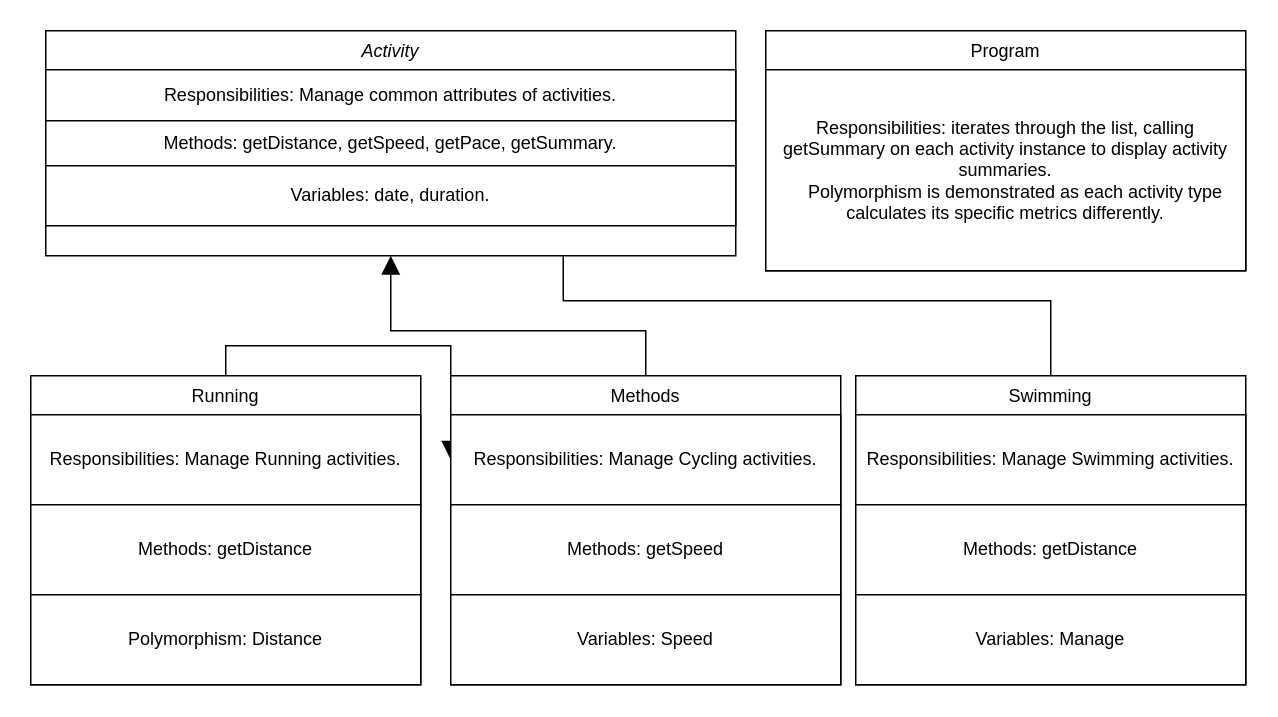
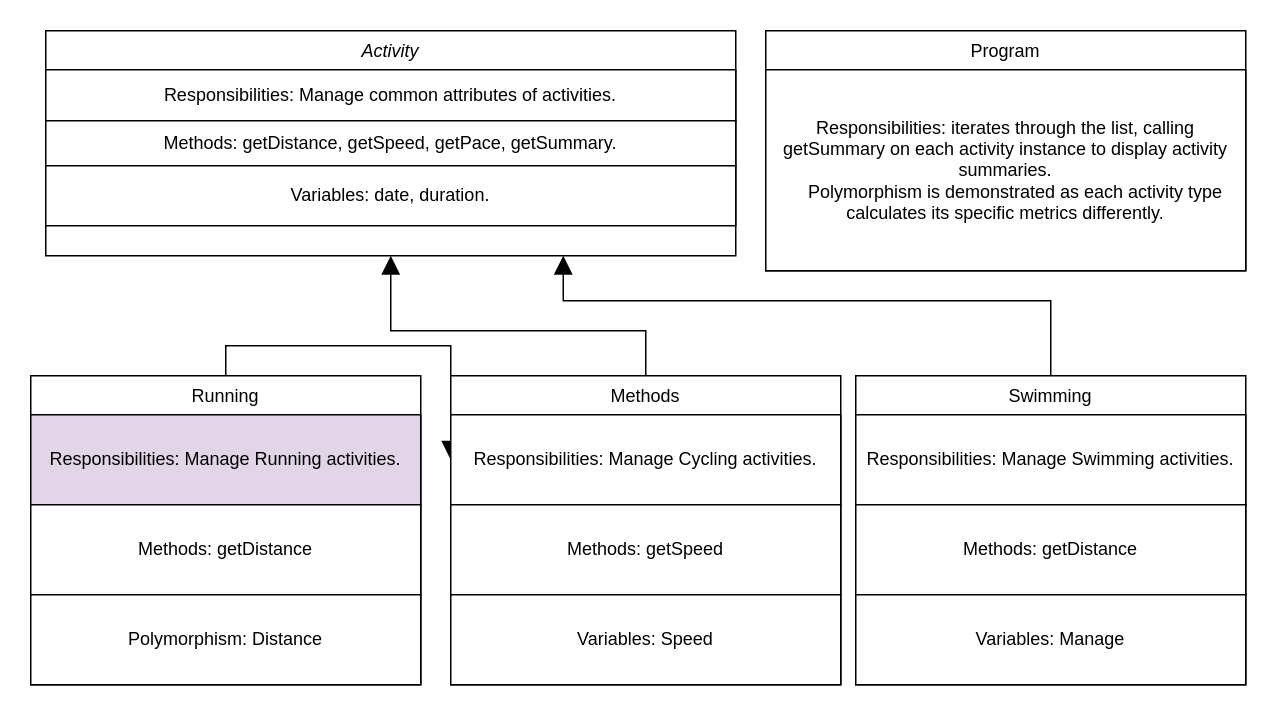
edge "Activity" -- "Swimming": arrowhead none -> block
node "Responsibilities: Manage Running activities.": fillcolor #ffffff -> #e1d5e7
